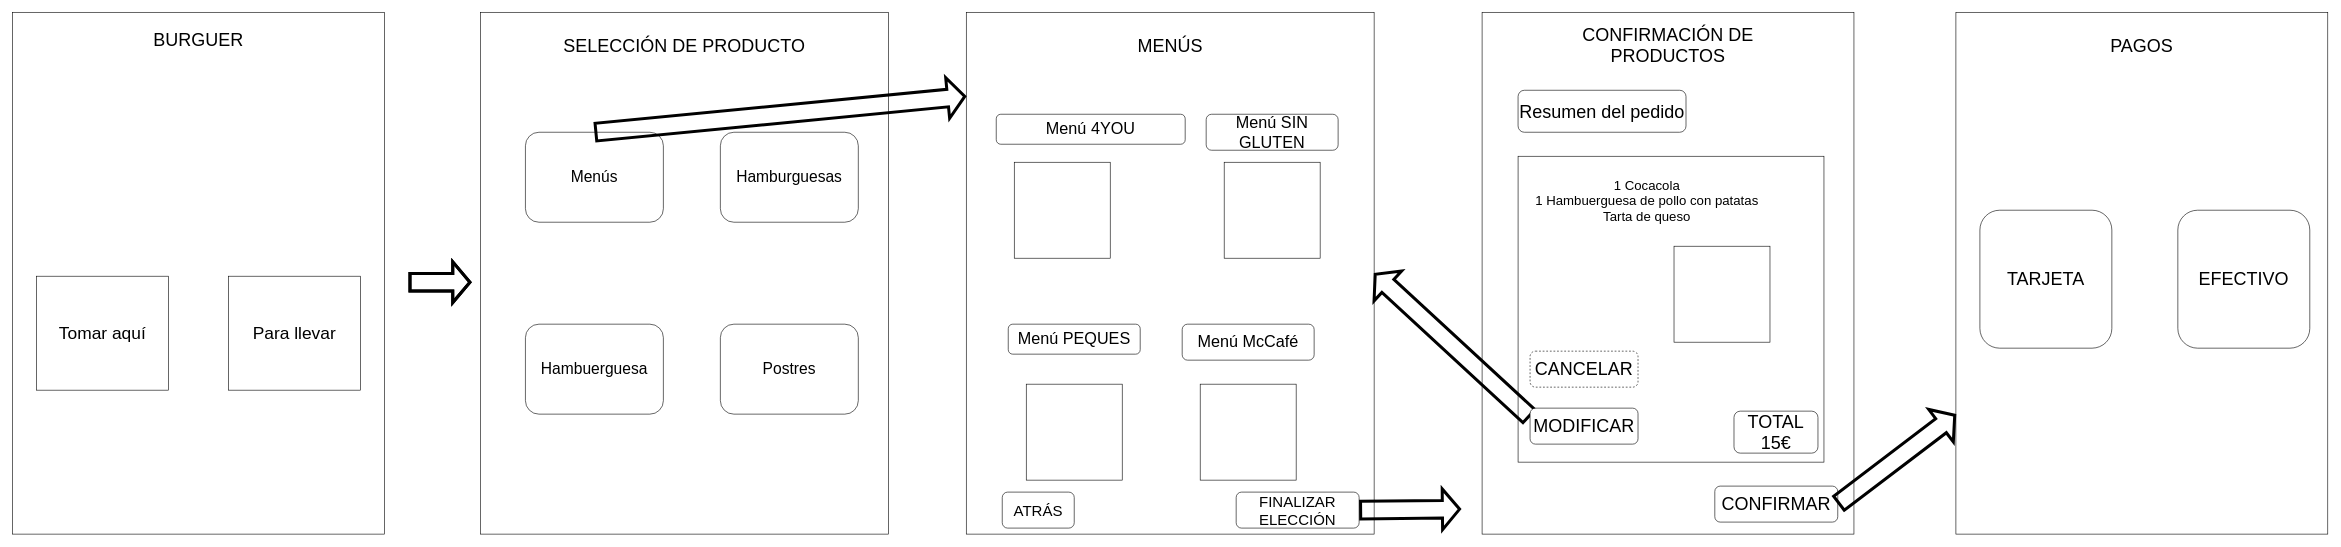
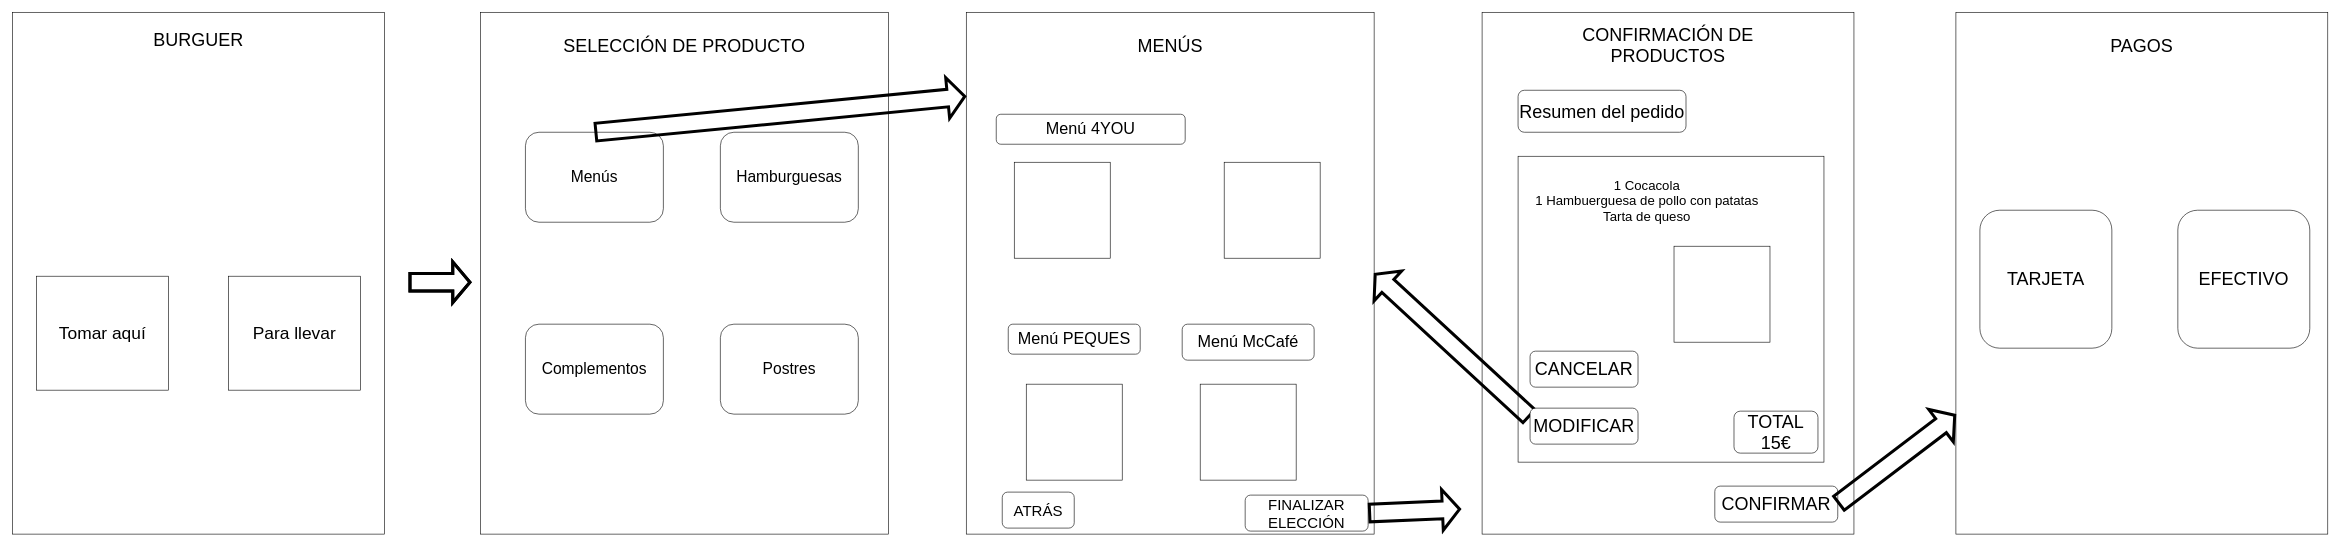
node "Menú SIN GLUTEN": removed
node "Hambuerguesa": label "Hambuerguesa" -> "Complementos"
node "CANCELAR": style dashed -> solid
node "FINALIZAR ELECCIÓN": moved (1298, 510) -> (1307, 513)
